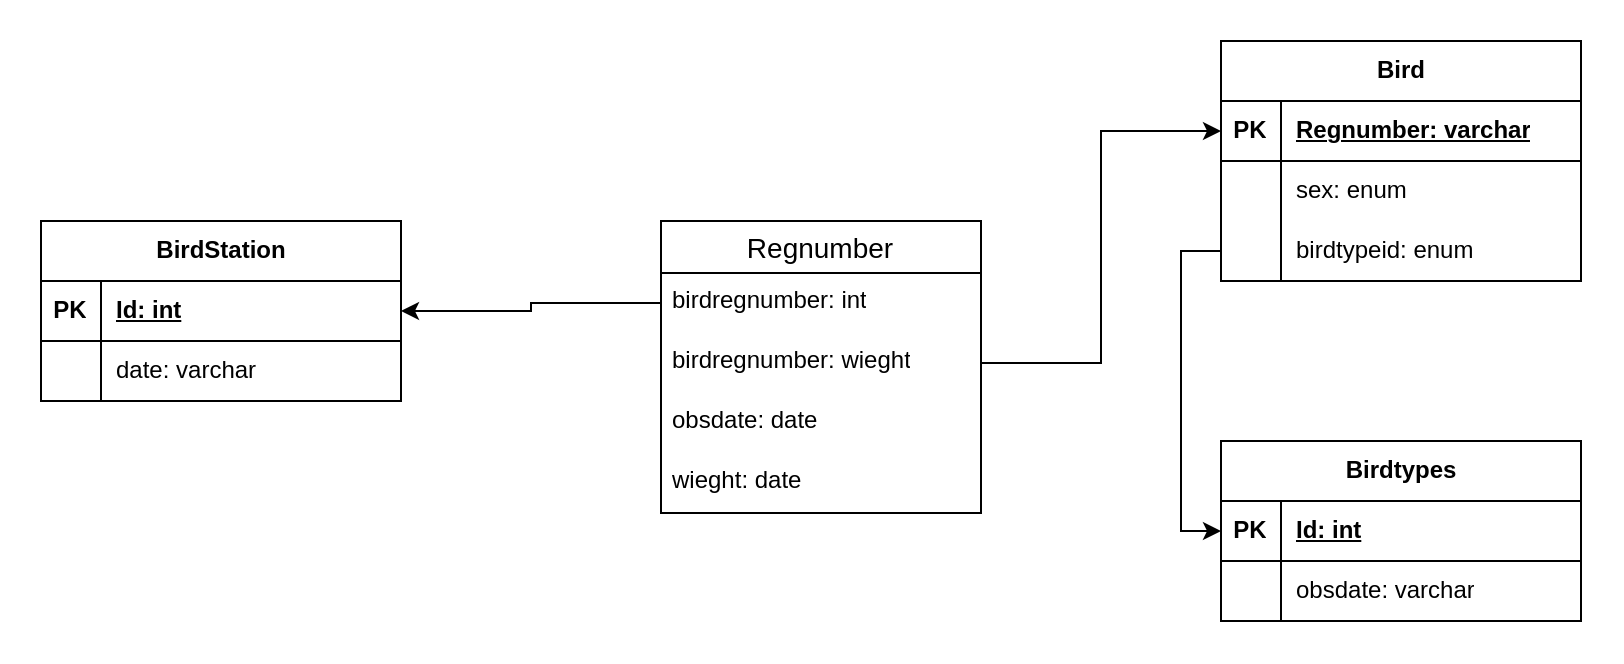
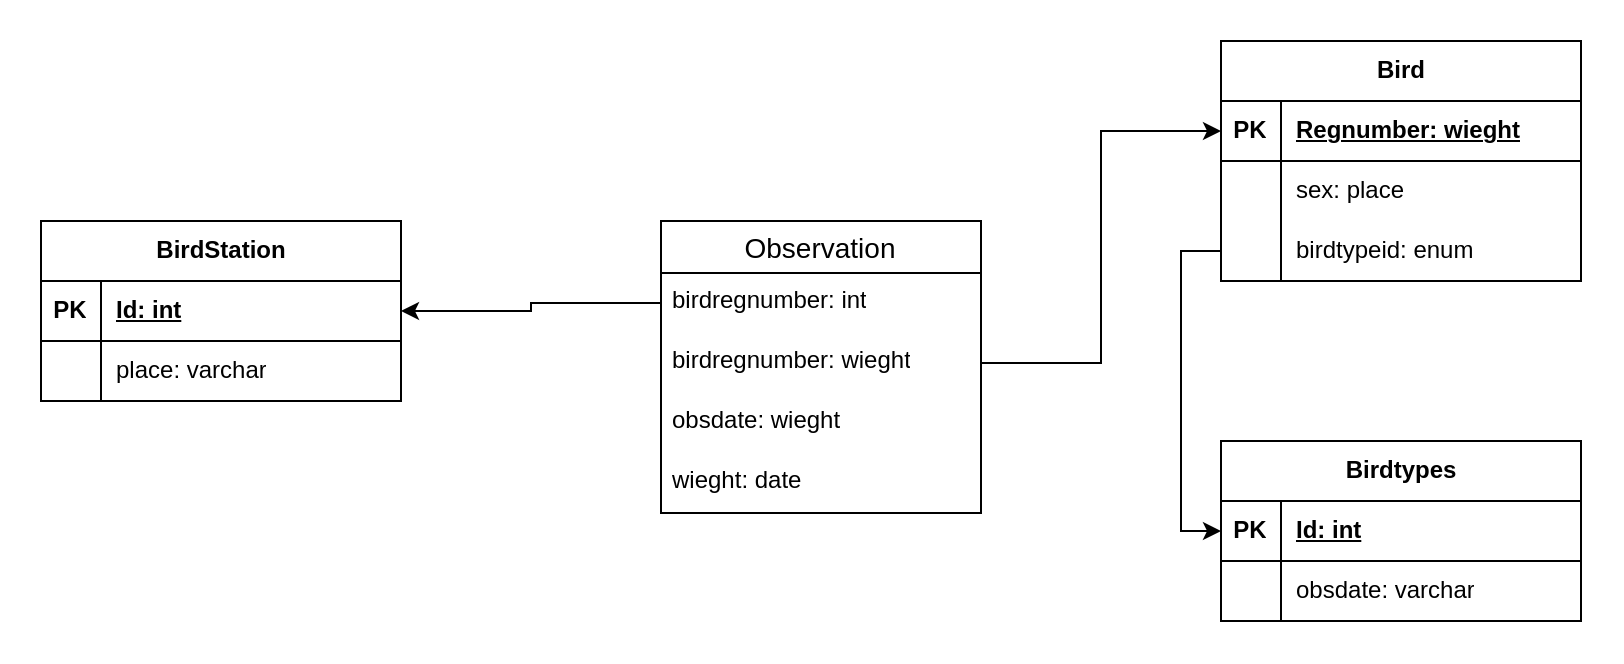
node "Regnumber: varchar": label "Regnumber: varchar" -> "Regnumber: wieght"
node "sex: enum": label "sex: enum" -> "sex: place"
node "Regnumber": label "Regnumber" -> "Observation"
node "date: varchar": label "date: varchar" -> "place: varchar"
node "obsdate: date": label "obsdate: date" -> "obsdate: wieght"
